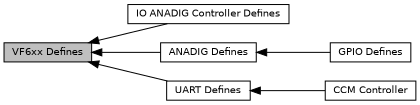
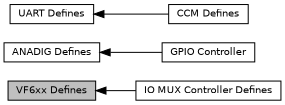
node "IO ANADIG Controller Defines": label "IO ANADIG Controller Defines" -> "IO MUX Controller Defines"
edge "ANADIG Defines" -> "VF6xx Defines": removed
node "GPIO Defines": label "GPIO Defines" -> "GPIO Controller"
edge "UART Defines" -> "VF6xx Defines": removed
node "CCM Controller": label "CCM Controller" -> "CCM Defines"
